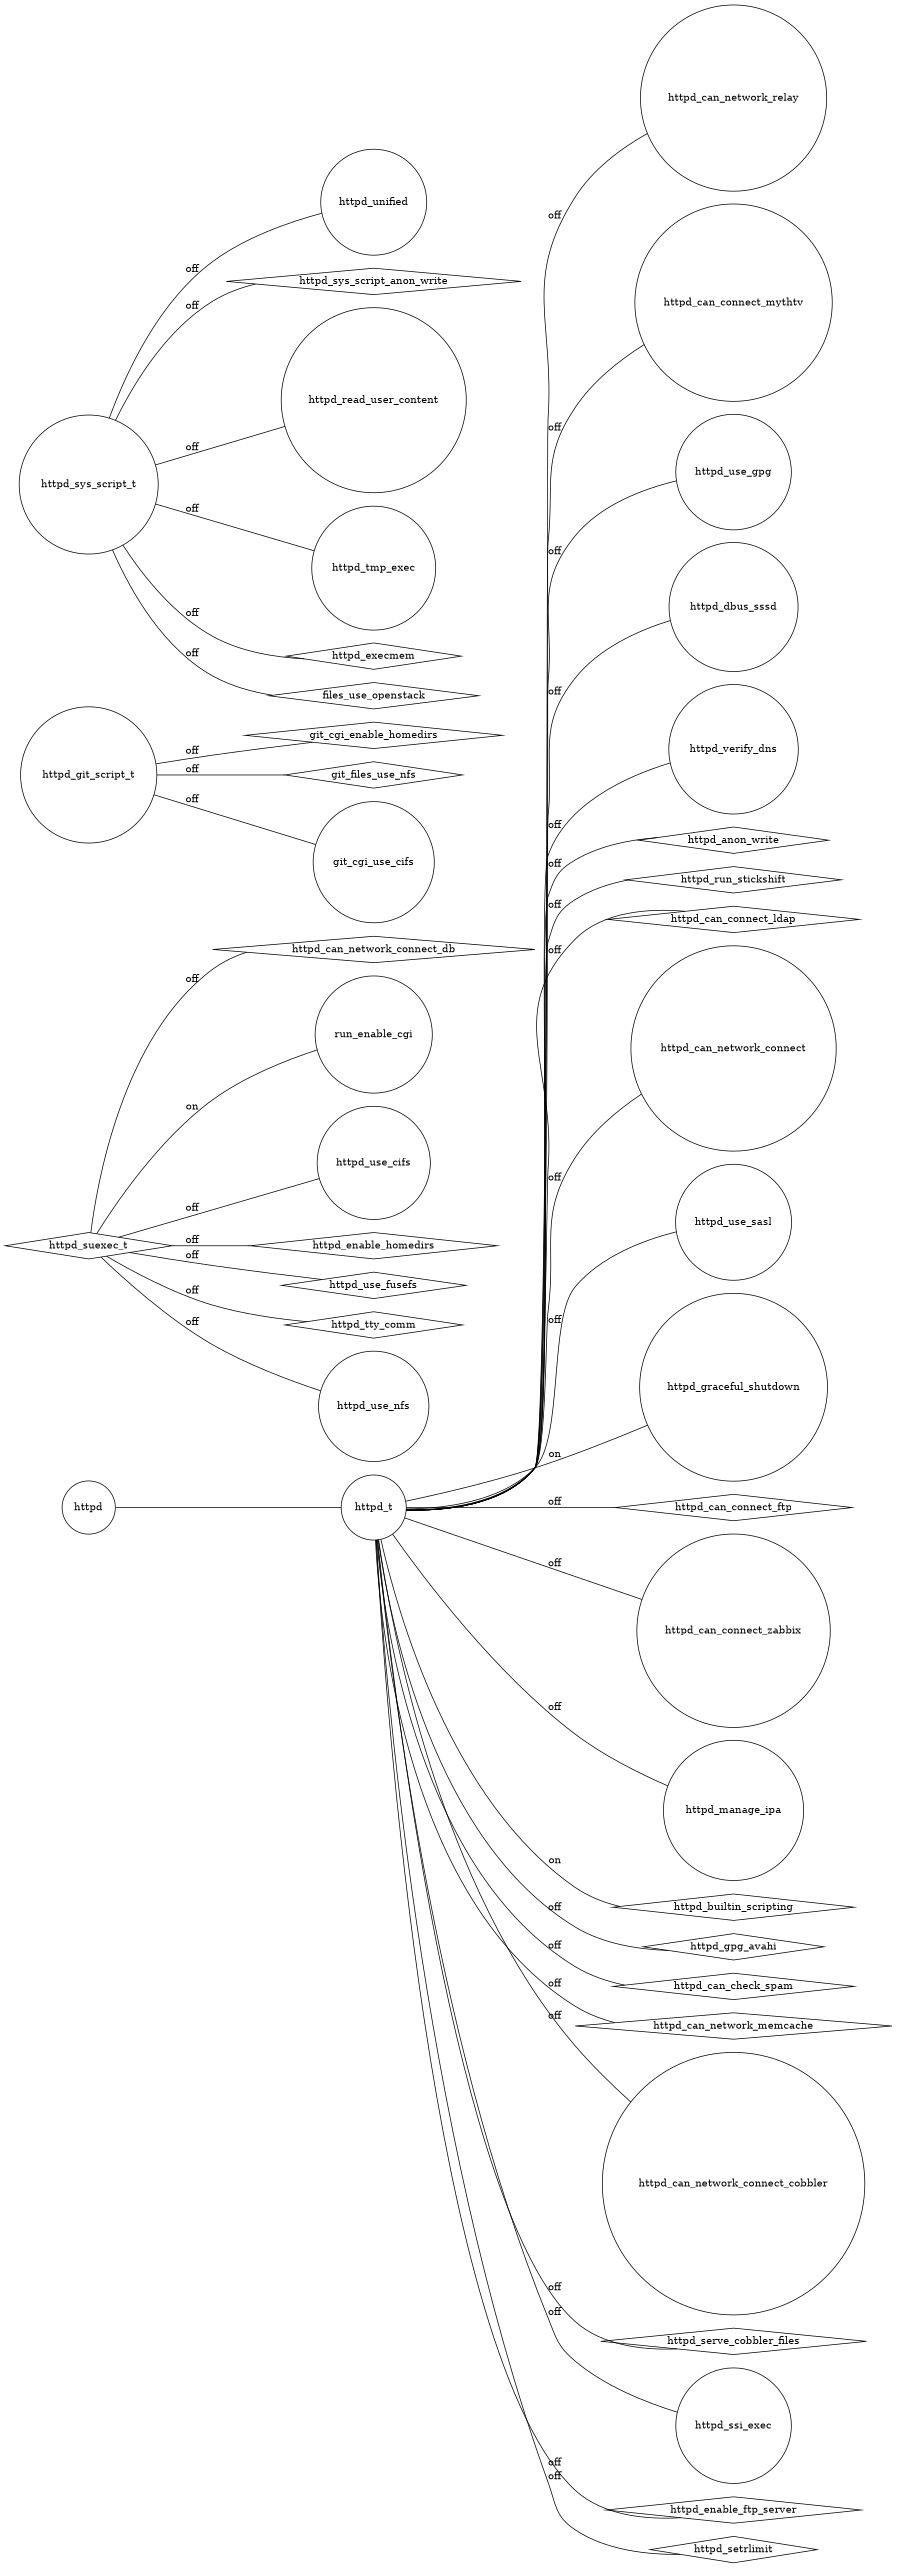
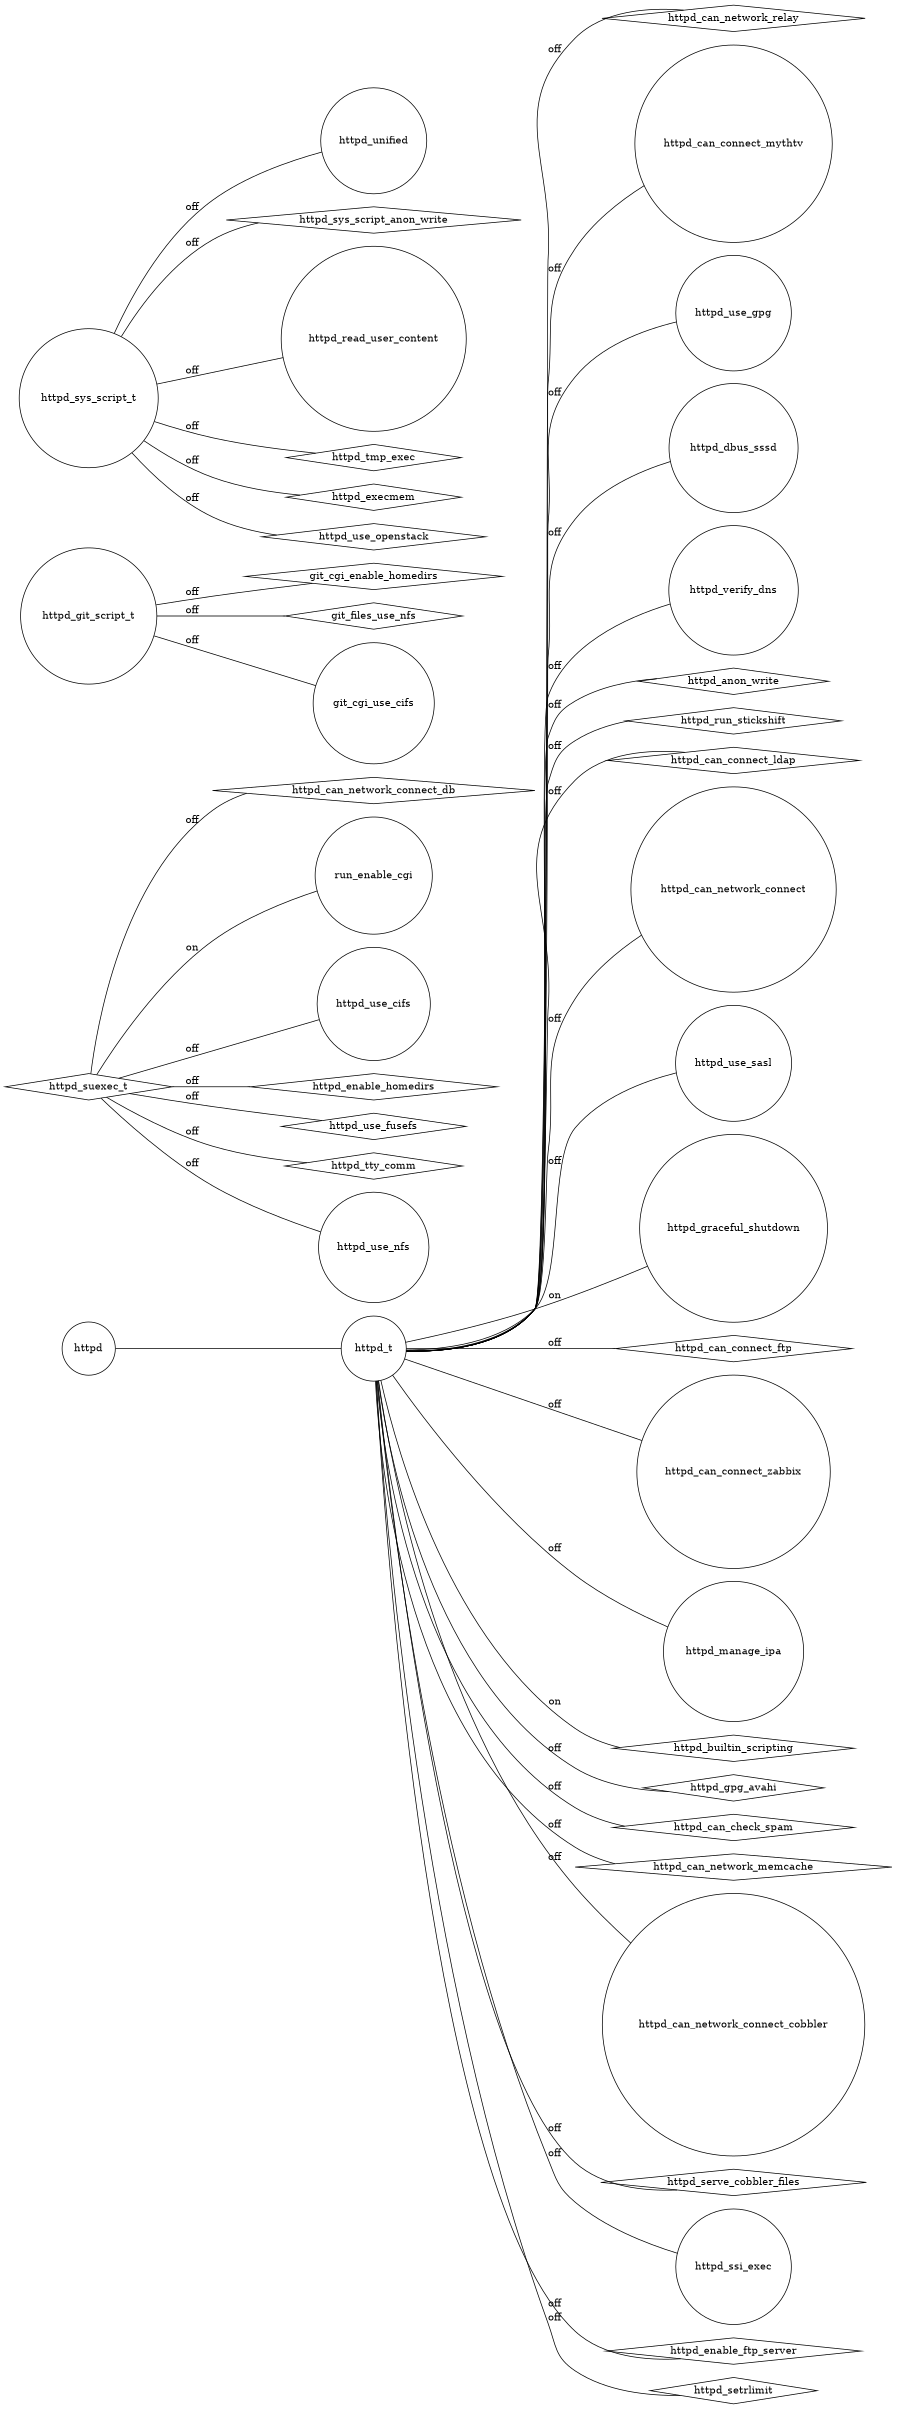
node "httpd_can_network_relay": shape circle -> diamond
node "httpd_tmp_exec": shape circle -> diamond
node "files_use_openstack": label "files_use_openstack" -> "httpd_use_openstack"
